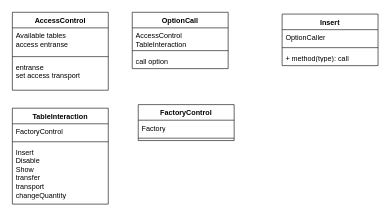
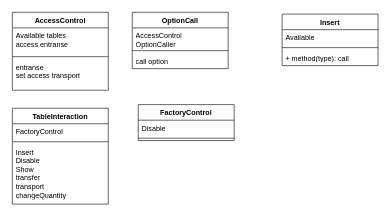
node "OptionCaller": label "OptionCaller" -> "Available"
node "AccessControl TableInteraction": label "AccessControl TableInteraction" -> "AccessControl OptionCaller"
node "Factory": label "Factory" -> "Disable"
